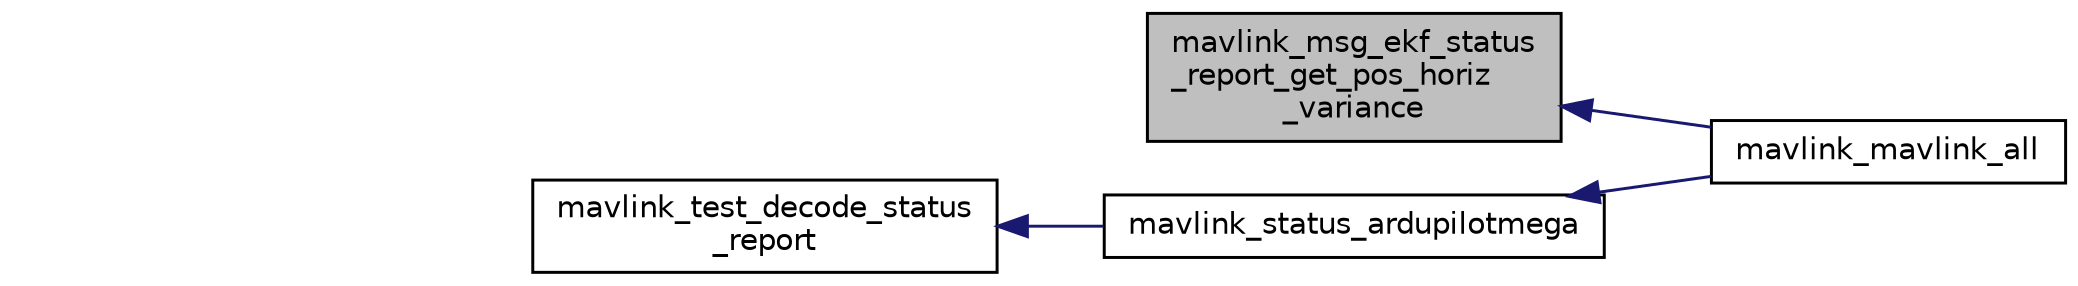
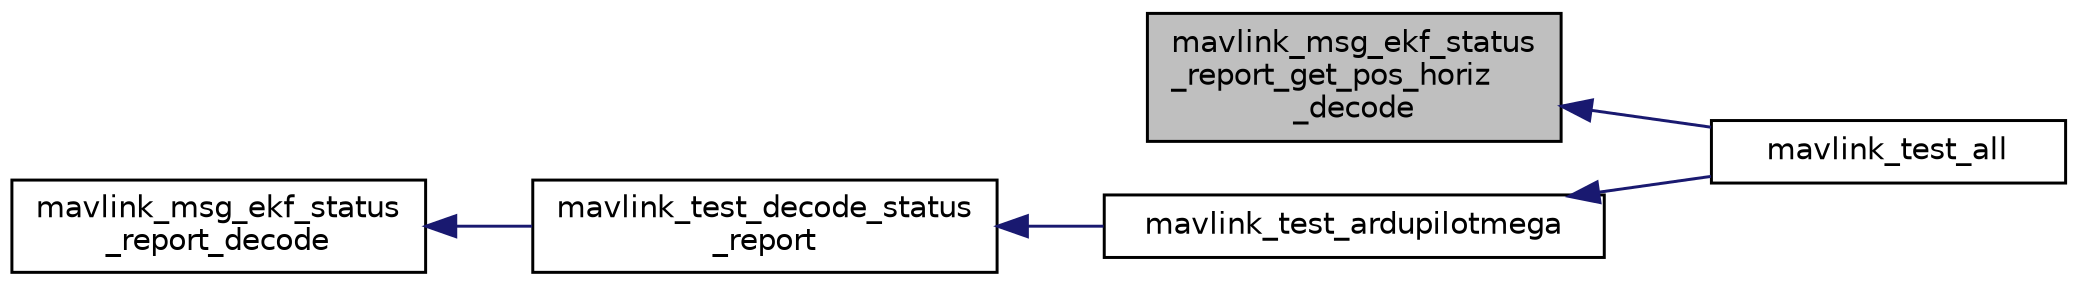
node "mavlink_msg_ekf_status _report_get_pos_horiz _variance": label "mavlink_msg_ekf_status _report_get_pos_horiz _variance" -> "mavlink_msg_ekf_status _report_get_pos_horiz _decode"
node "mavlink_mavlink_all": label "mavlink_mavlink_all" -> "mavlink_test_all"
node "mavlink_msg_ekf_status _report_decode": added
node "mavlink_status_ardupilotmega": label "mavlink_status_ardupilotmega" -> "mavlink_test_ardupilotmega"
